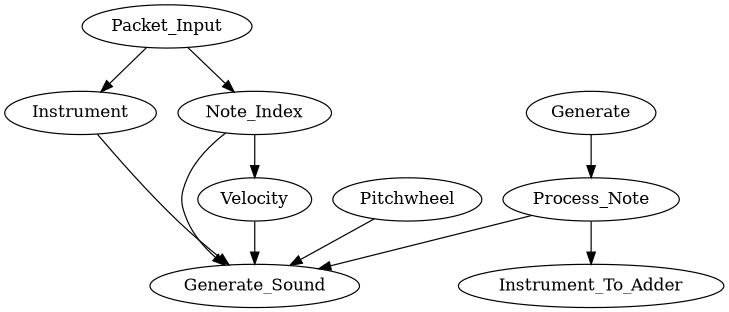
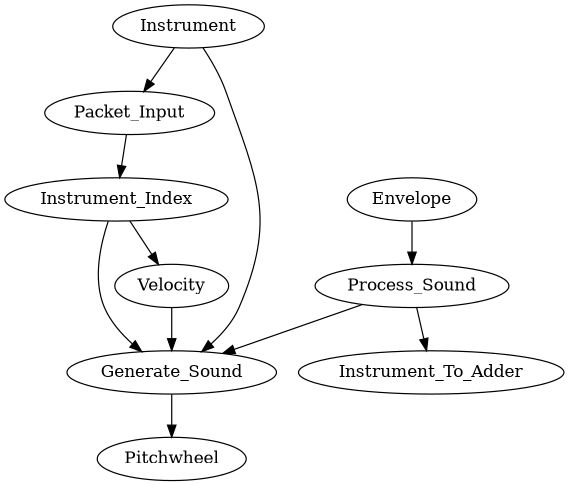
edge "Packet_Input" -> "Instrument": reversed
node "Note_Index": label "Note_Index" -> "Instrument_Index"
node "Generate": label "Generate" -> "Envelope"
node "Process_Note": label "Process_Note" -> "Process_Sound"
edge "Pitchwheel" -> "Generate_Sound": reversed
